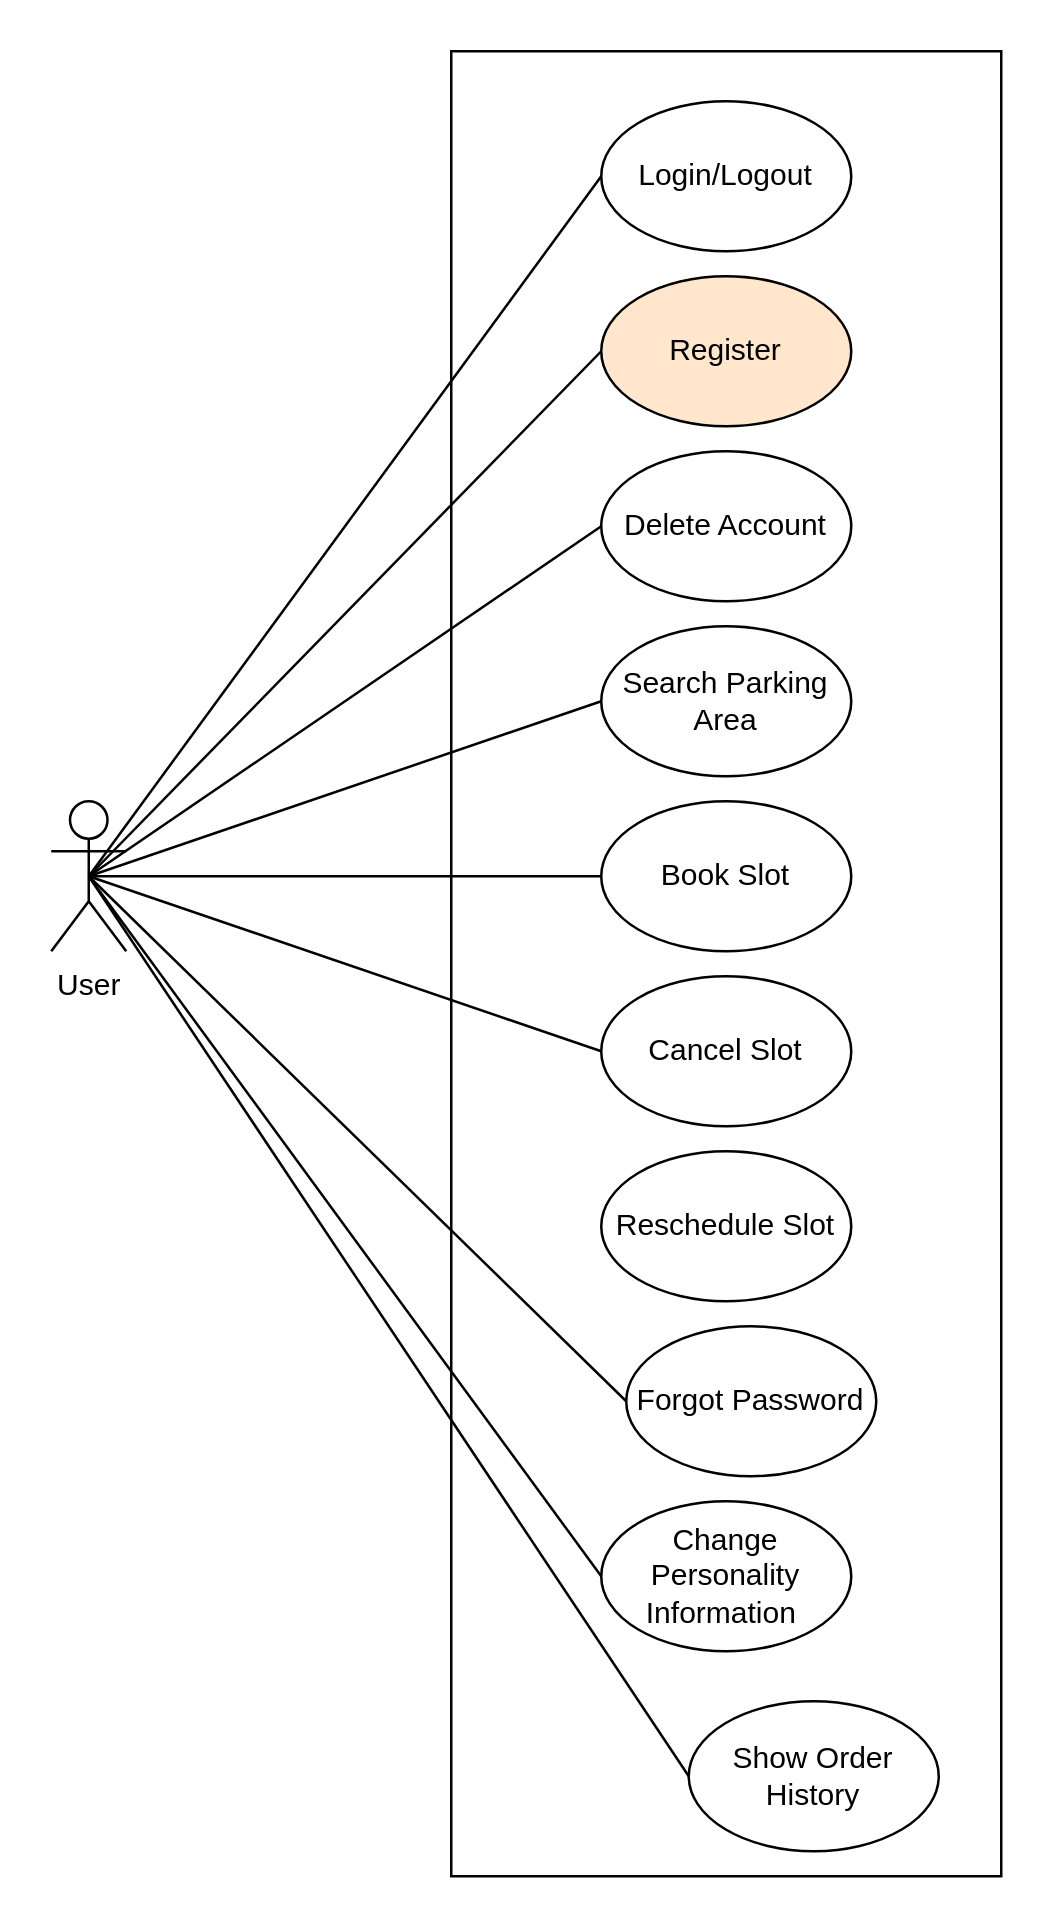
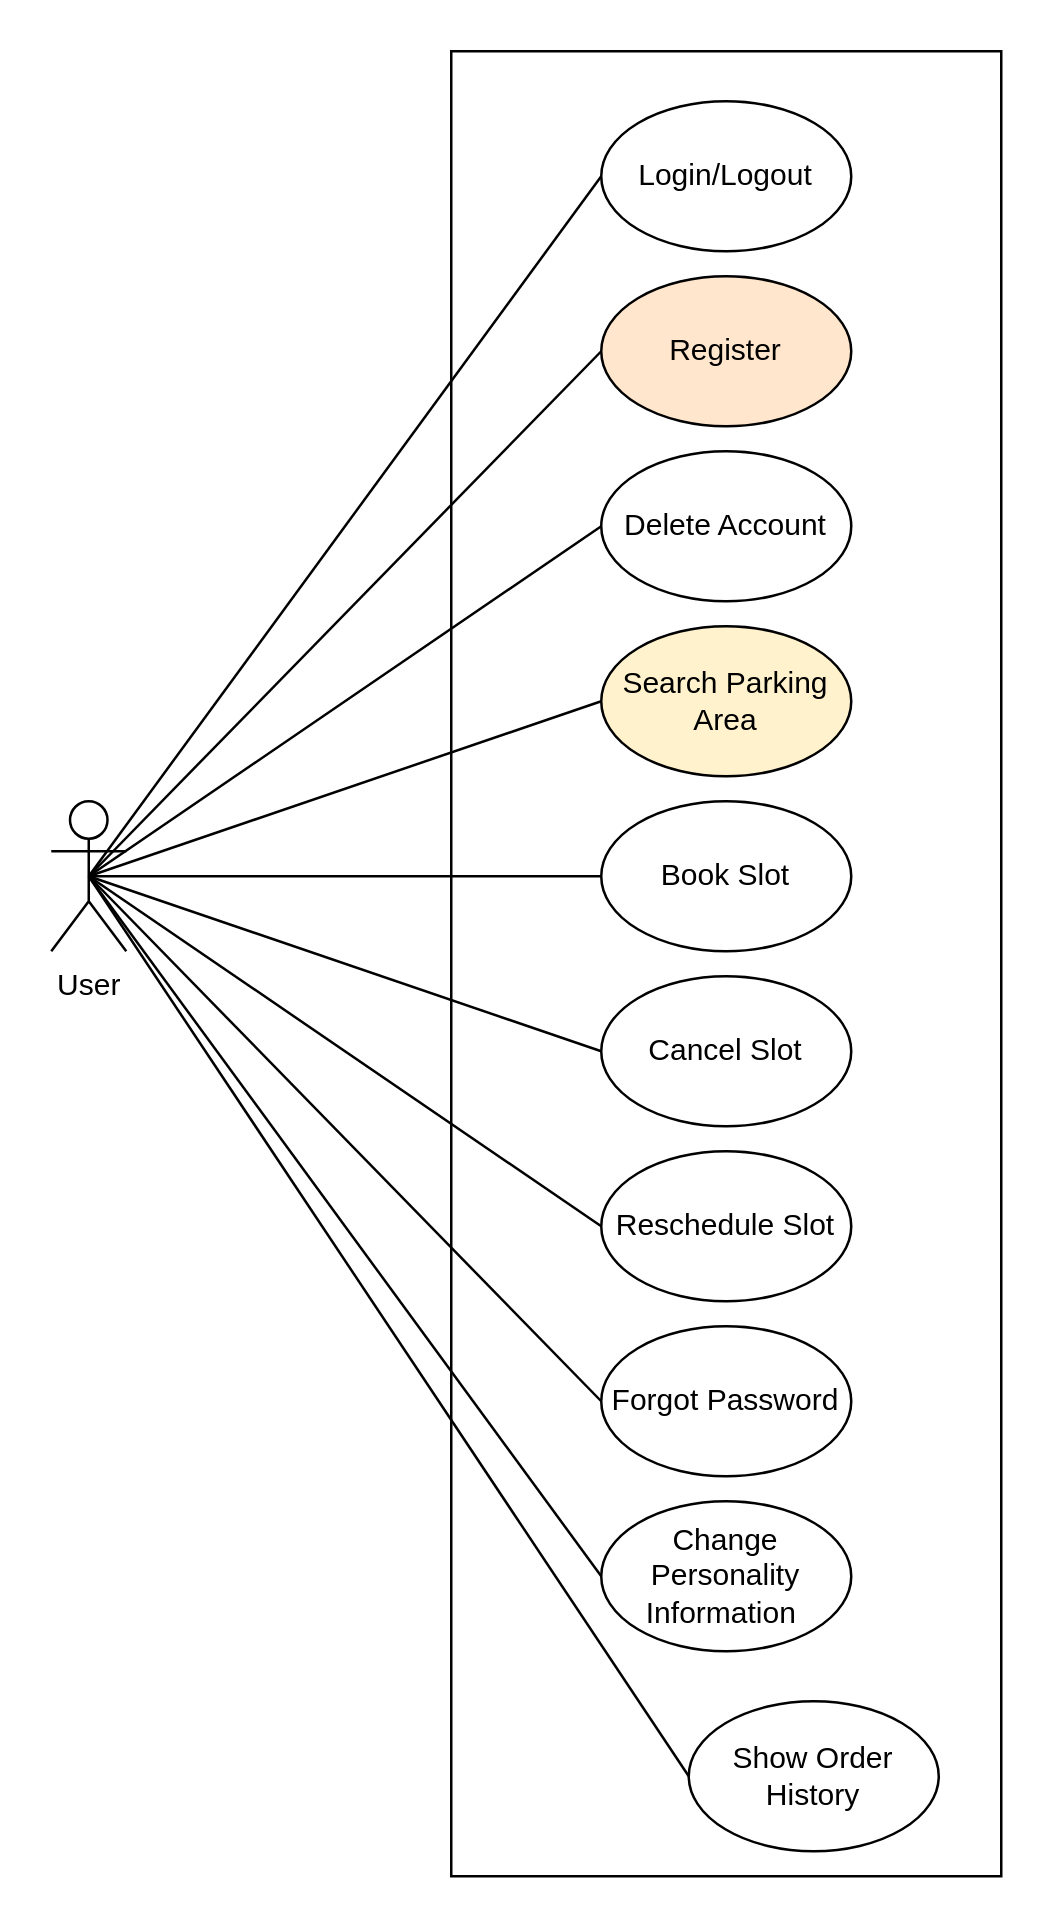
node "Search Parking Area": fillcolor #ffffff -> #fff2cc
edge "User" -- "Reschedule Slot": added
node "Forgot Password": moved (751, 1401) -> (726, 1401)
